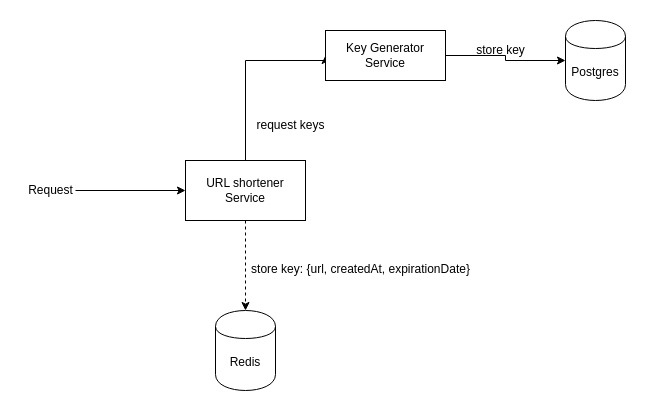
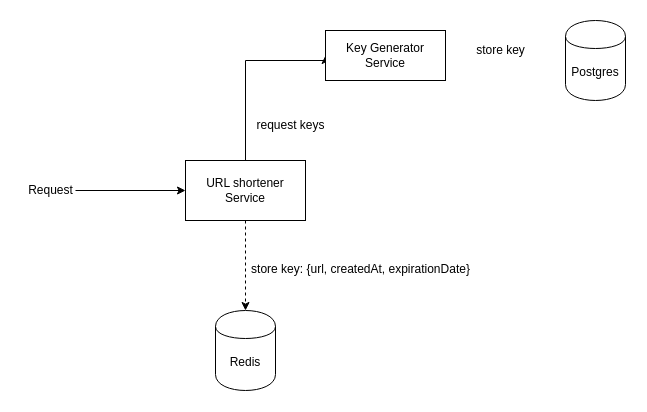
edge "Key Generator Service" -> "Postgres": removed
